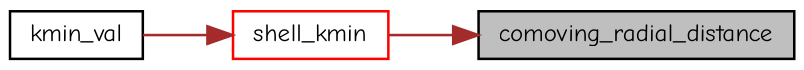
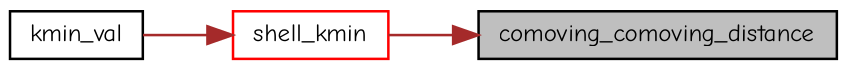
node "comoving_radial_distance": label "comoving_radial_distance" -> "comoving_comoving_distance"
